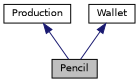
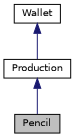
edge "Pencil" -> "Wallet": now "Production" -> "Wallet"
